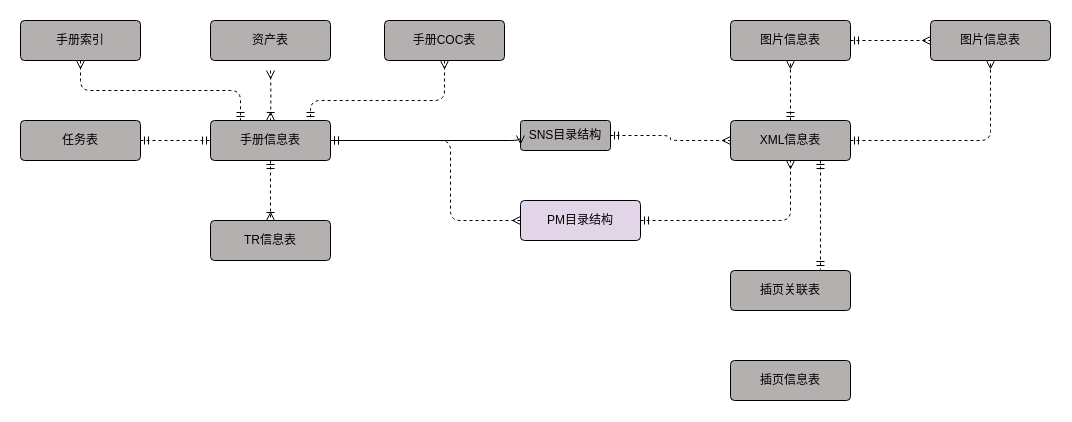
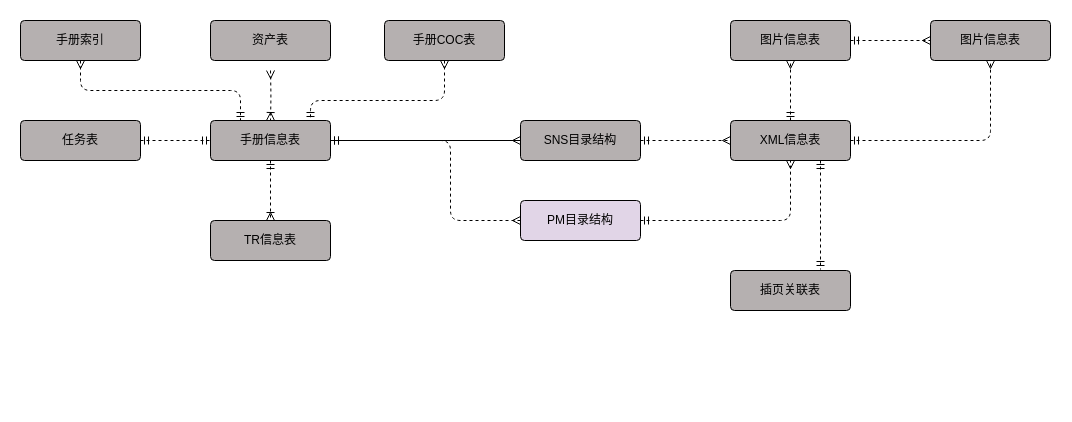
node "SNS目录结构": size 90x30 -> 120x40
node "插页信息表": removed
